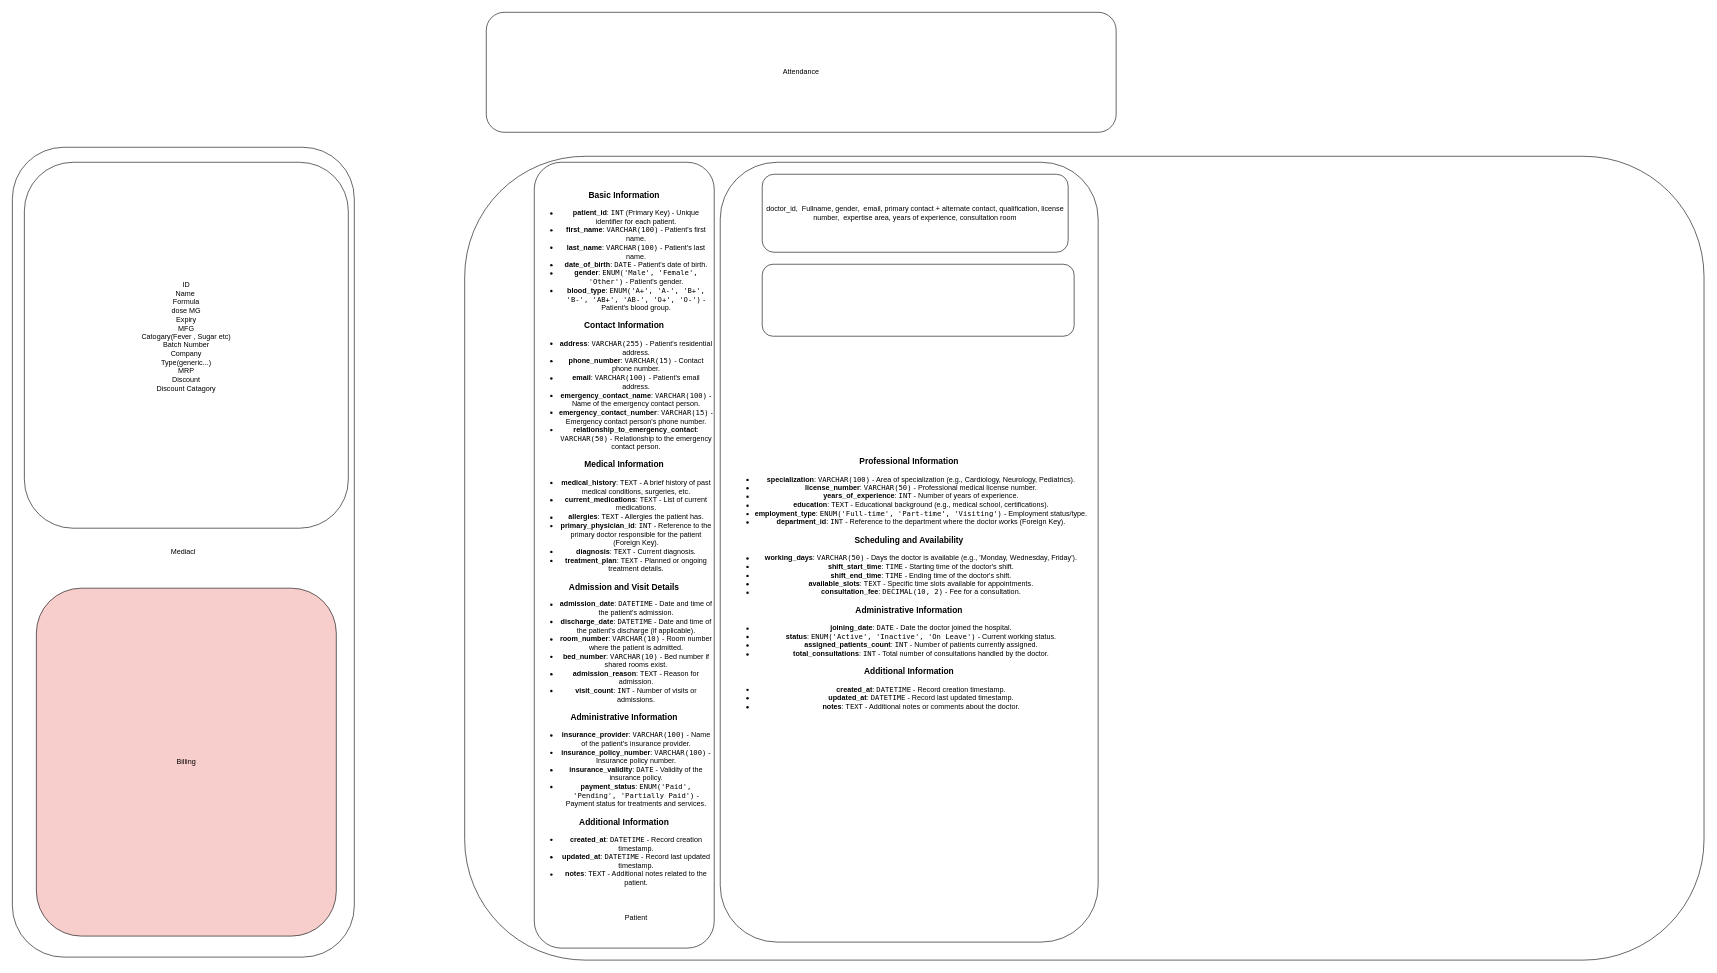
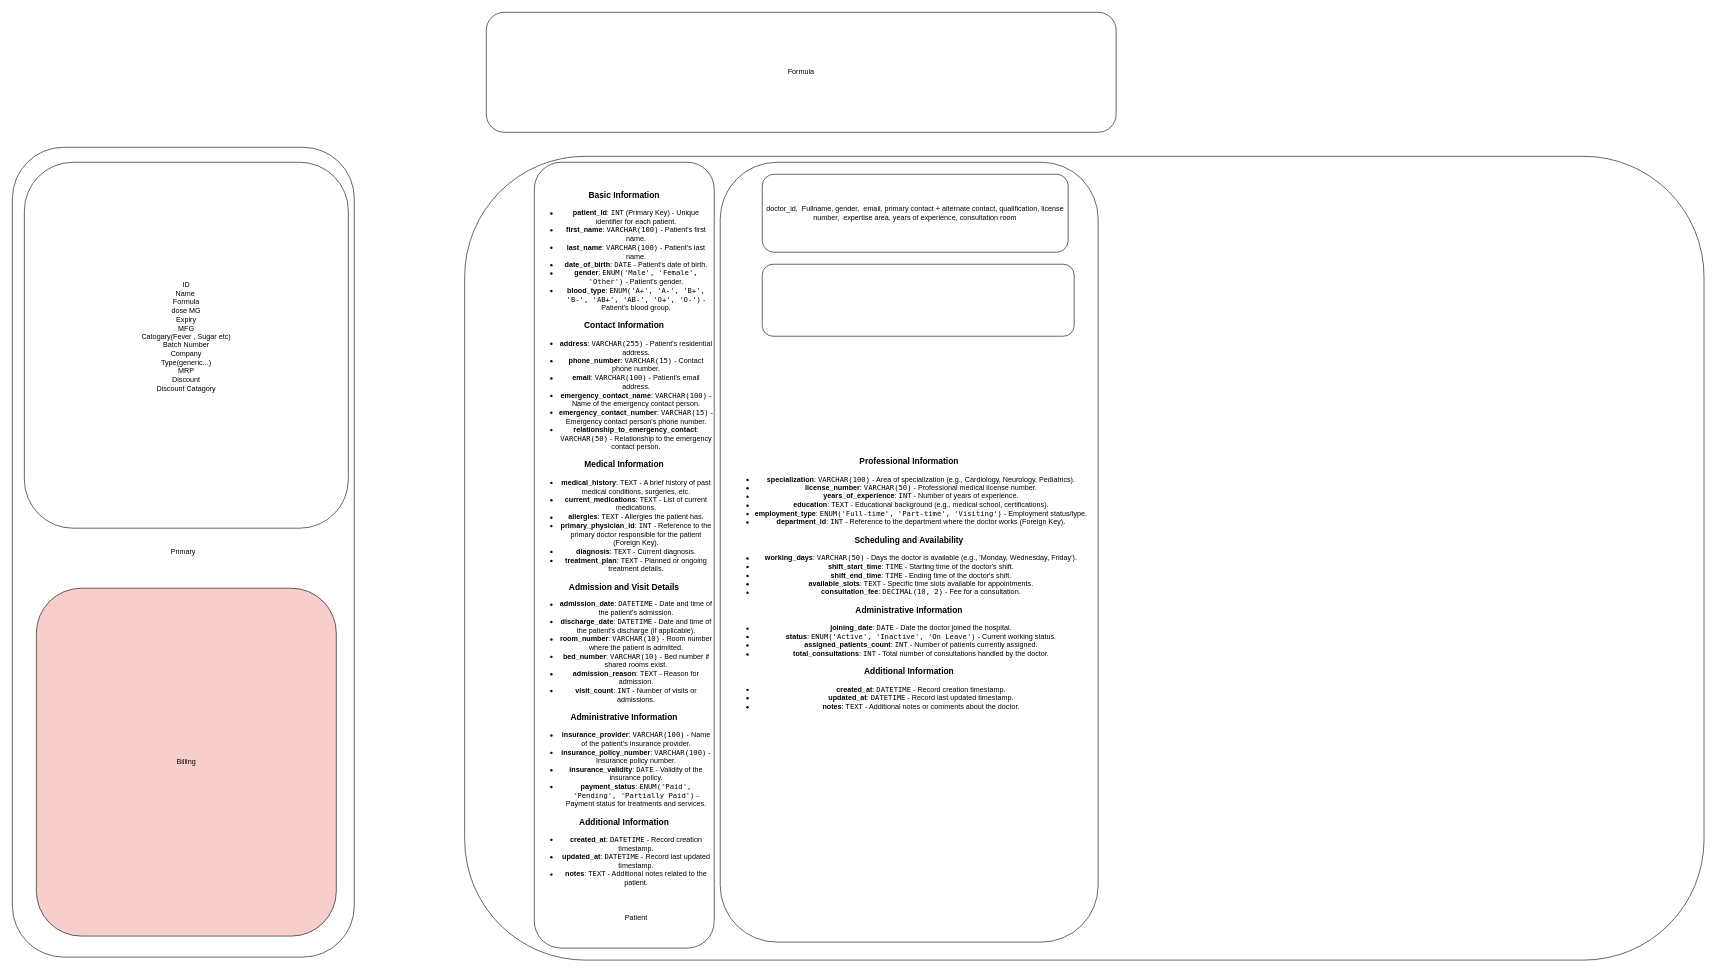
node "Attendance": label "Attendance" -> "Formula"
node "Mediacl": label "Mediacl" -> "Primary"
